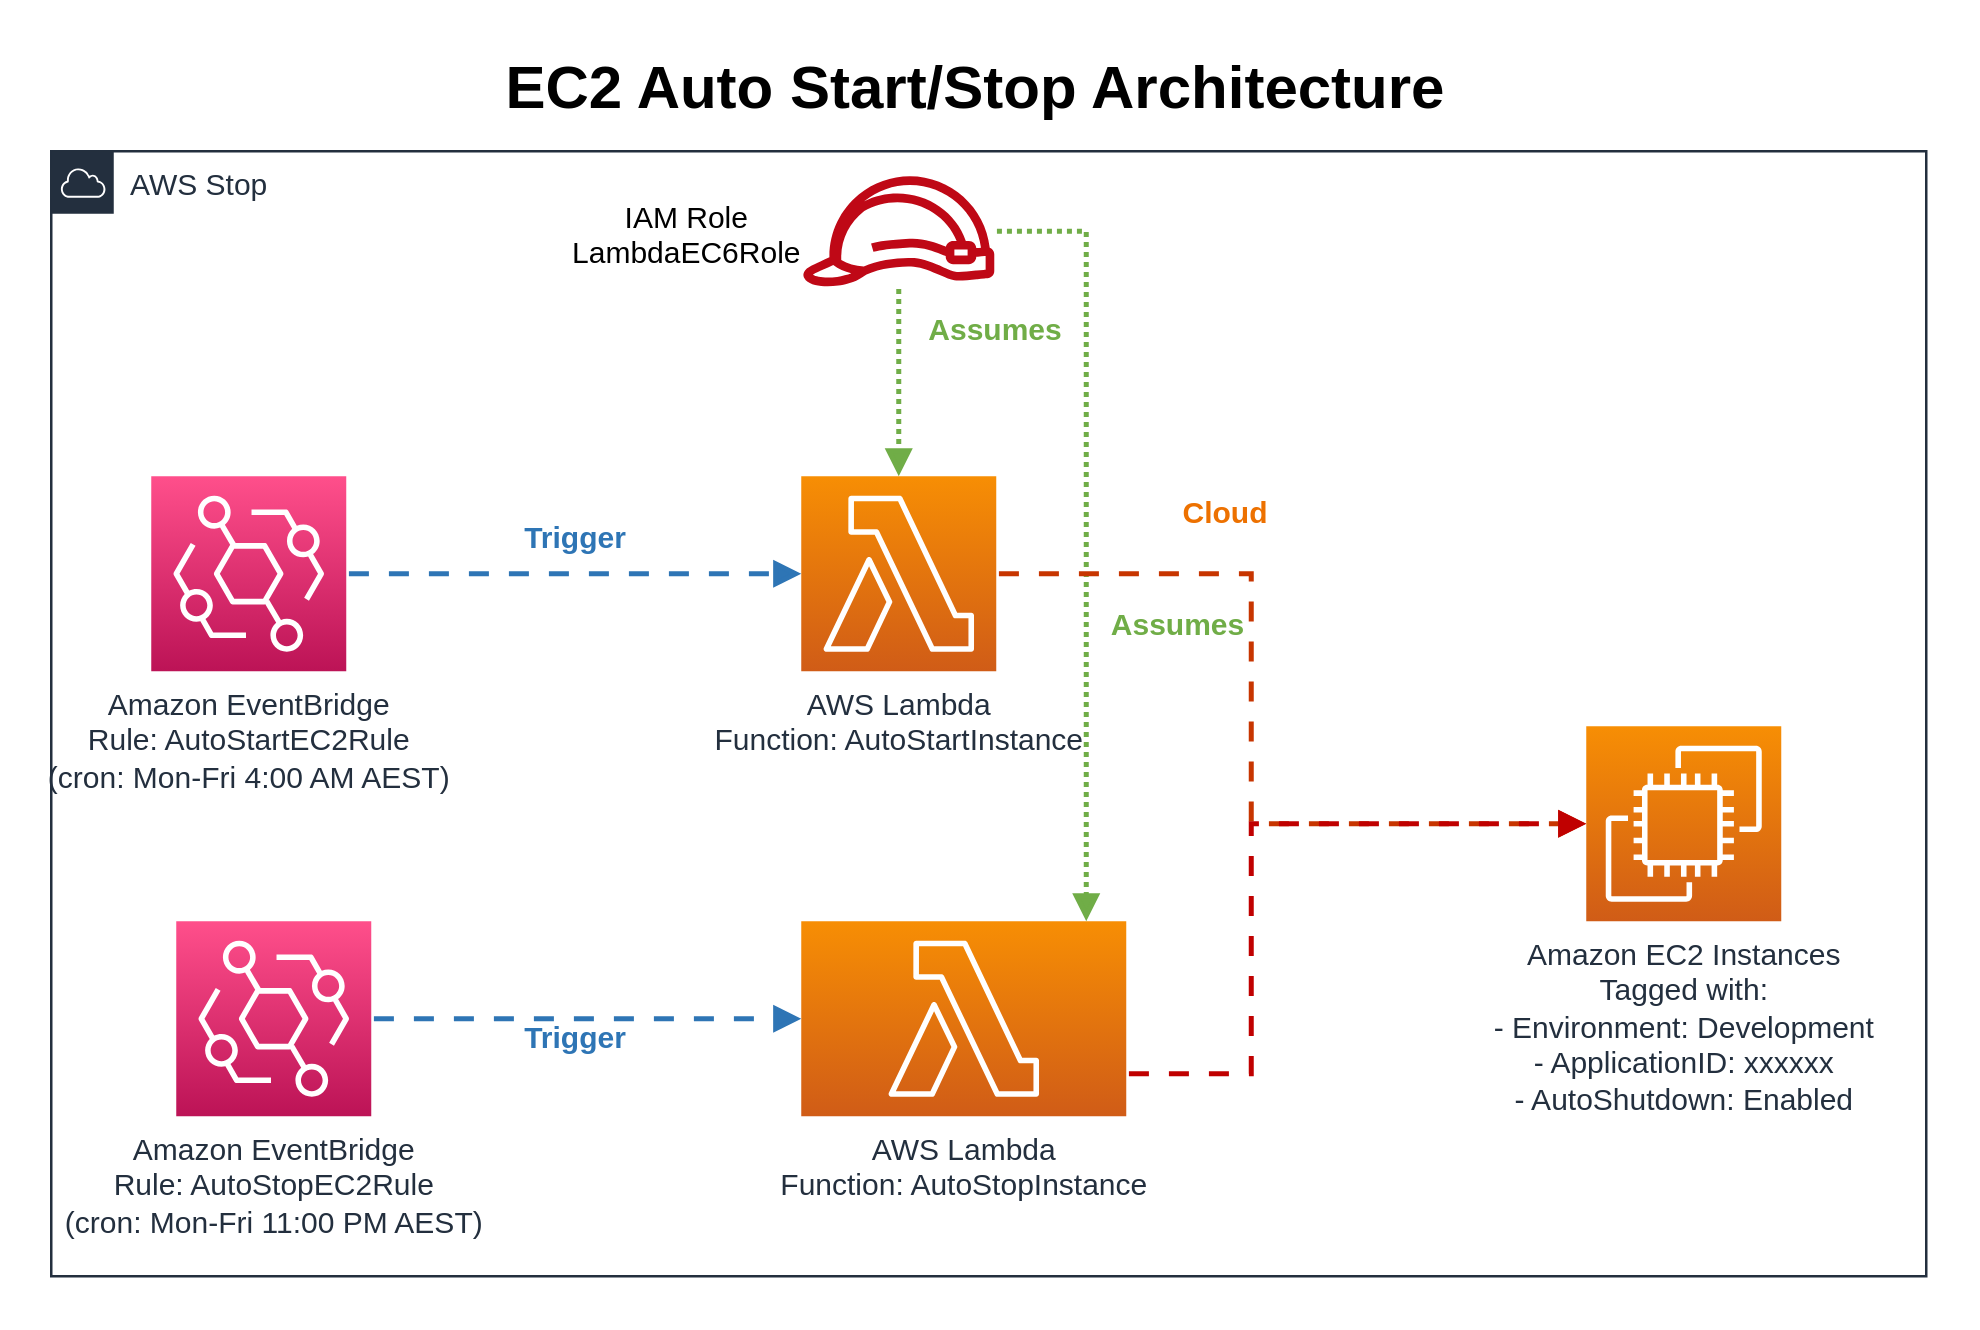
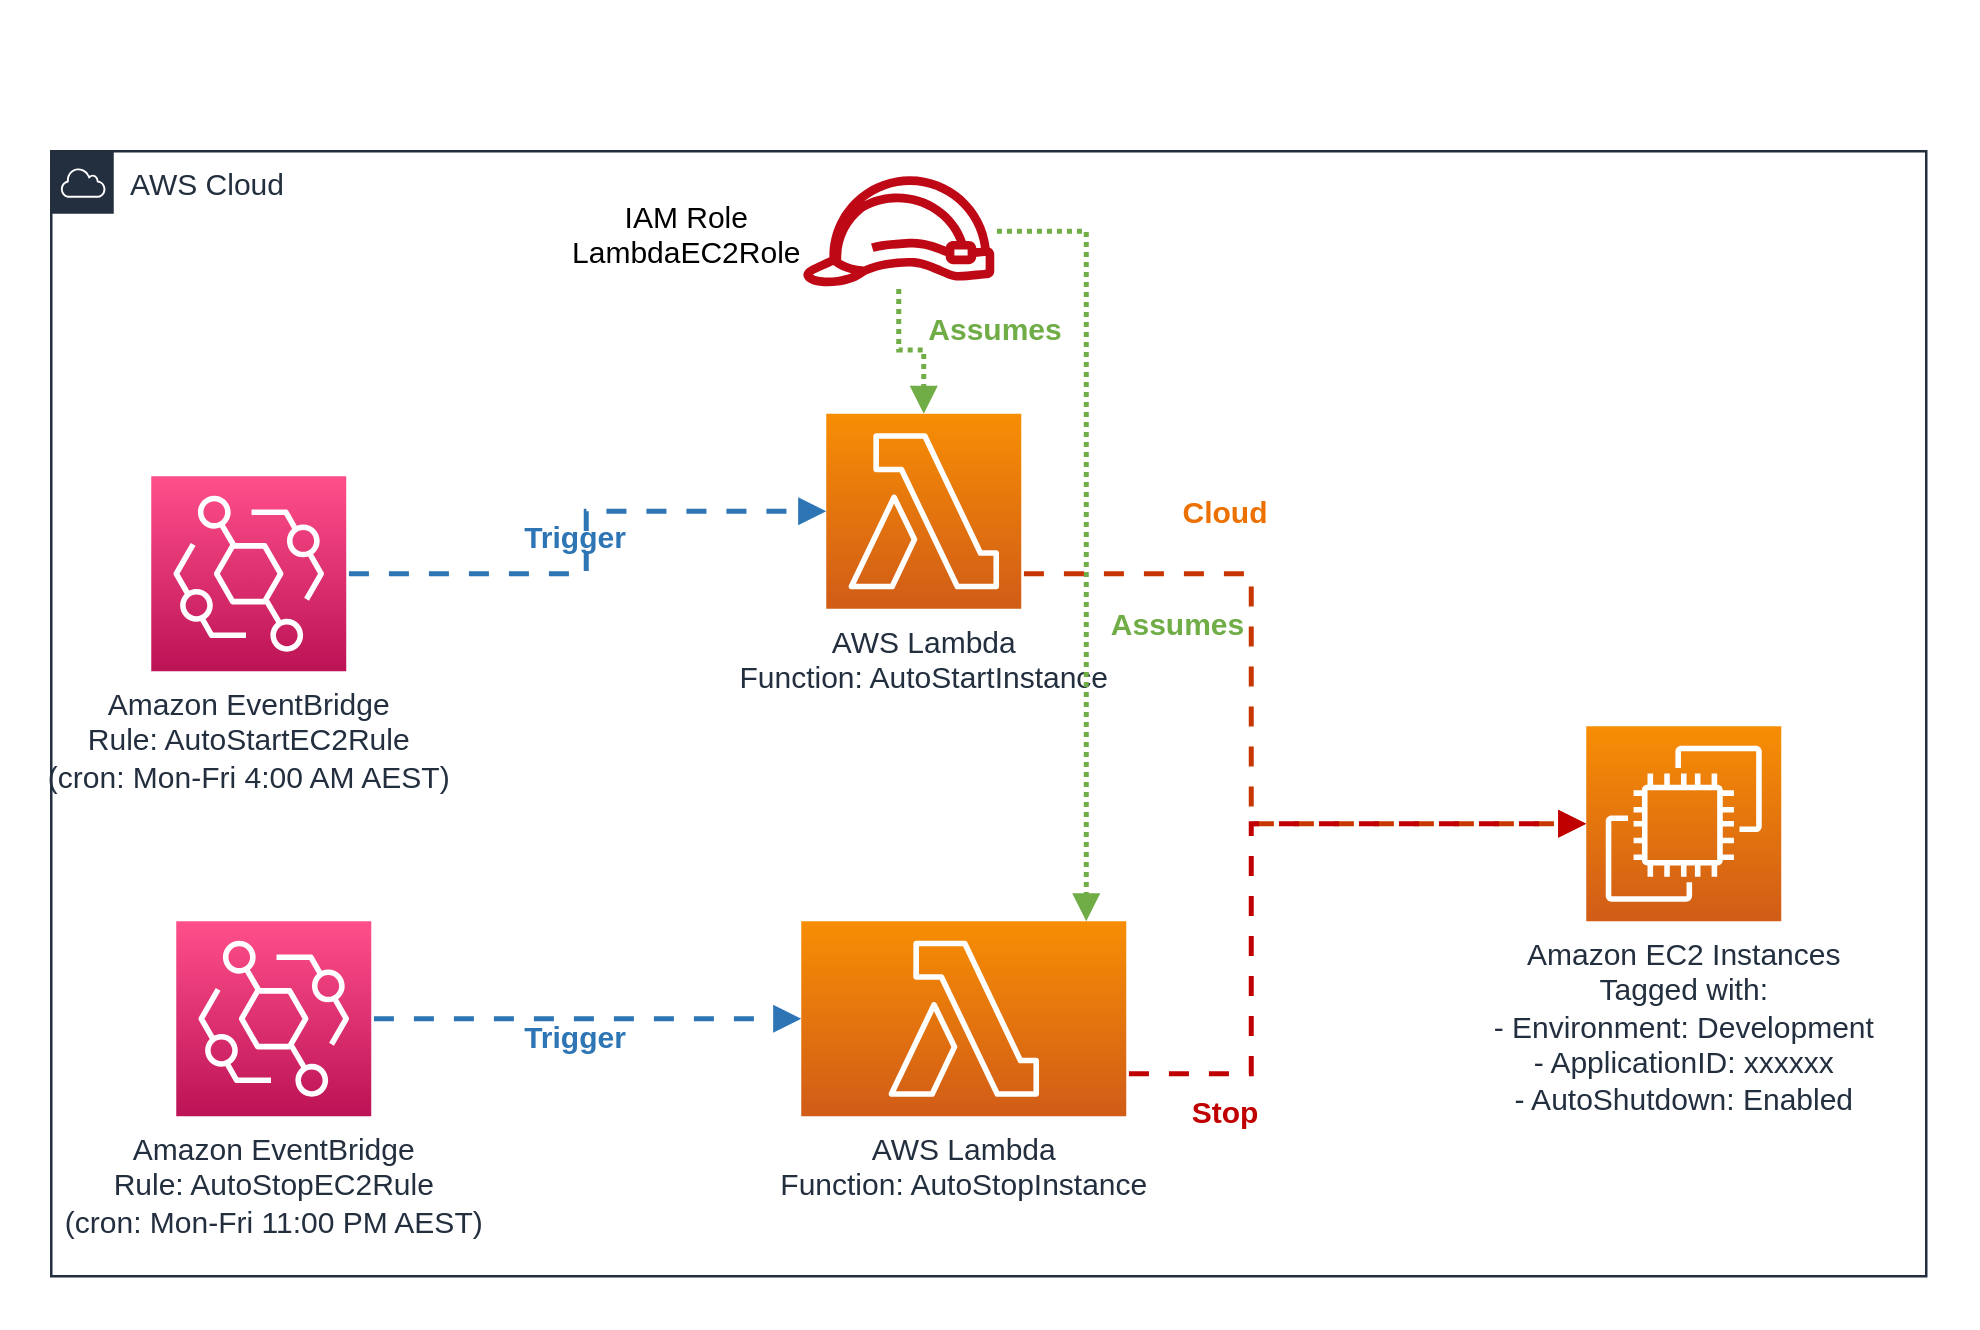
node "EC2 Auto Start/Stop Architecture": removed
node "AWS Stop": label "AWS Stop" -> "AWS Cloud"
node "IAM Role LambdaEC6Role": label "IAM Role LambdaEC6Role" -> "IAM Role LambdaEC2Role"
node "AWS Lambda Function: AutoStartInstance": moved (899, 574) -> (924, 511)
node "Stop": added
